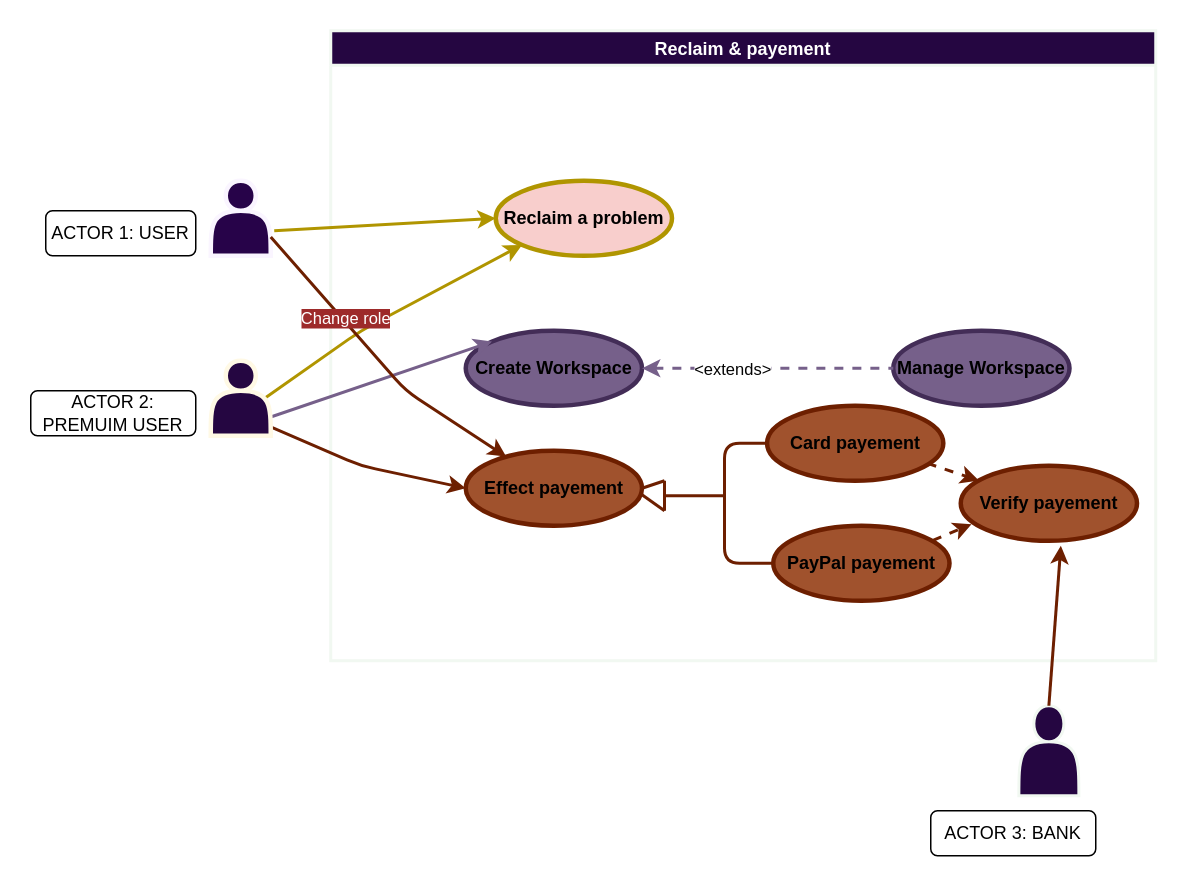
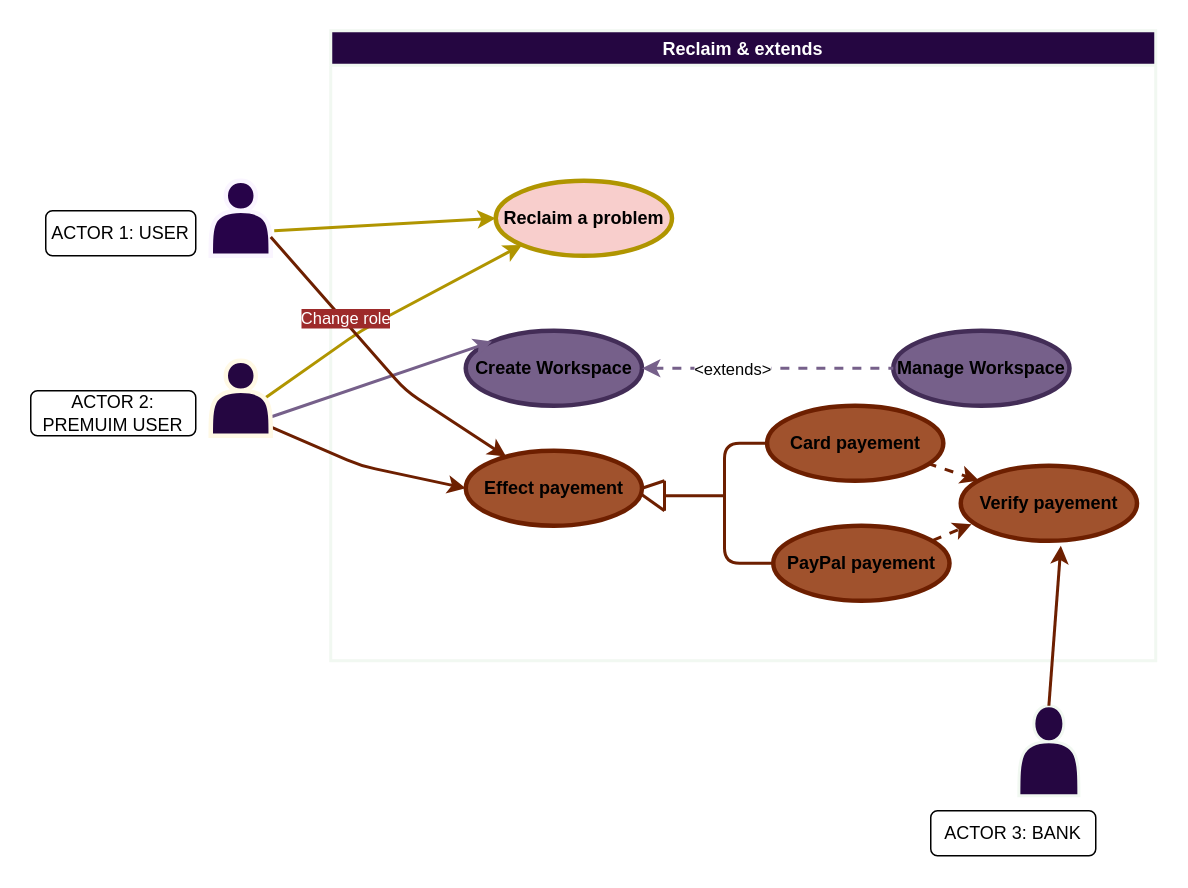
node "Reclaim & payement": label "Reclaim & payement" -> "Reclaim & extends"
